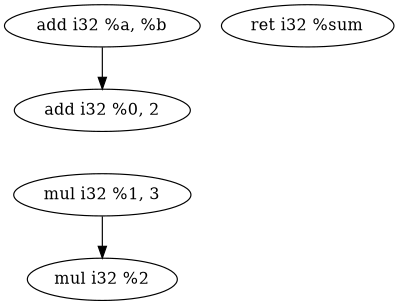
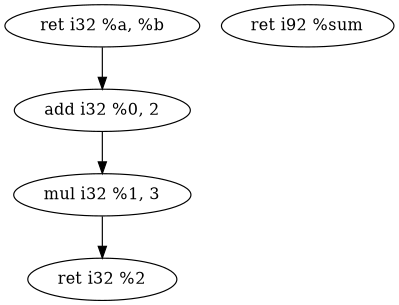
node "add i32 %a, %b": label "add i32 %a, %b" -> "ret i32 %a, %b"
node "ret i32 %sum": label "ret i32 %sum" -> "ret i92 %sum"
edge "add i32 %0, 2" -> "mul i32 %1, 3": added
node "mul i32 %2": label "mul i32 %2" -> "ret i32 %2"
